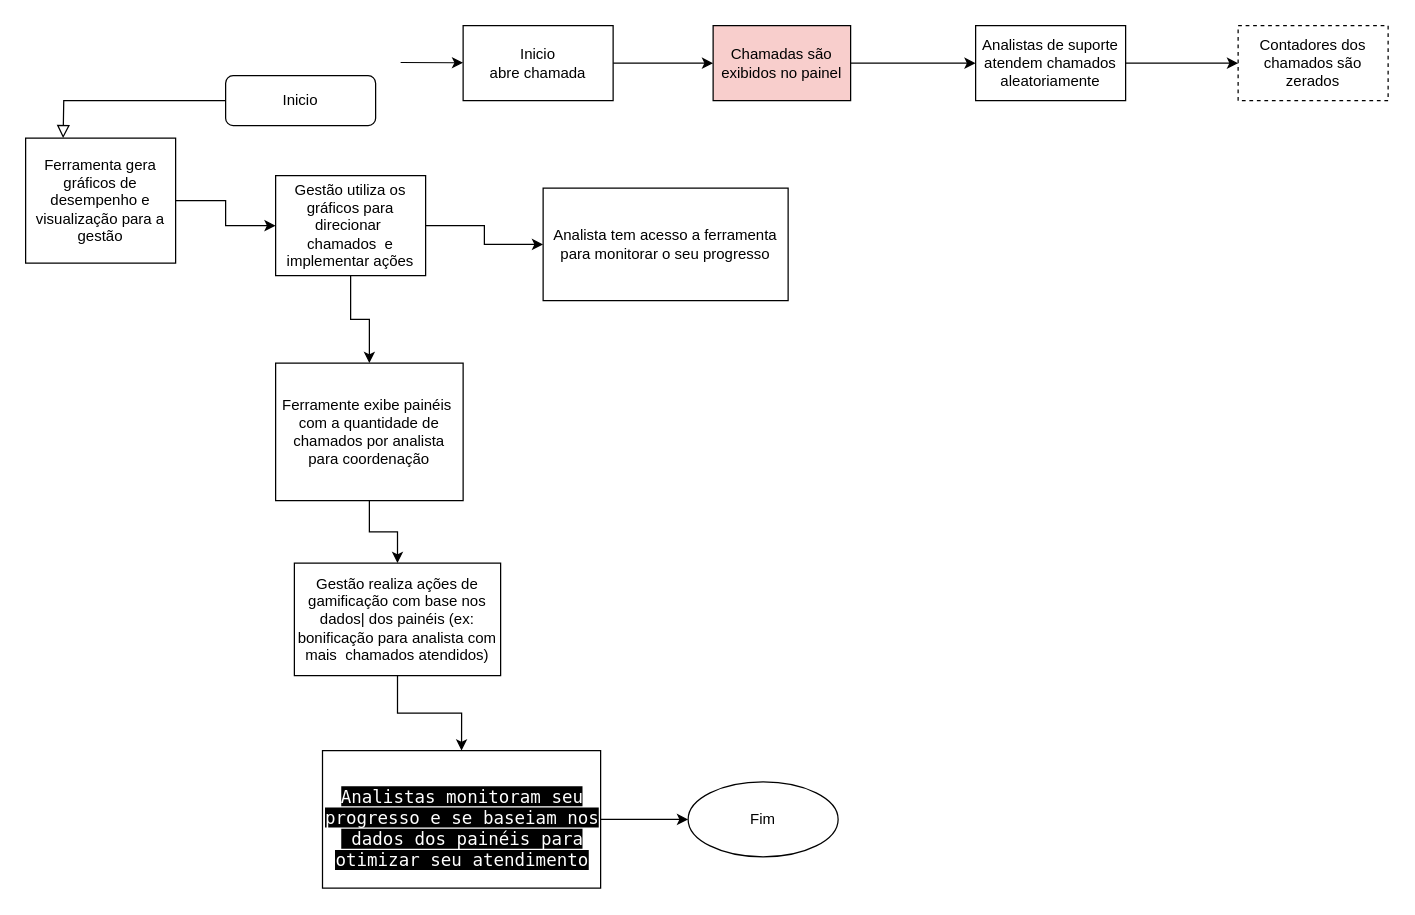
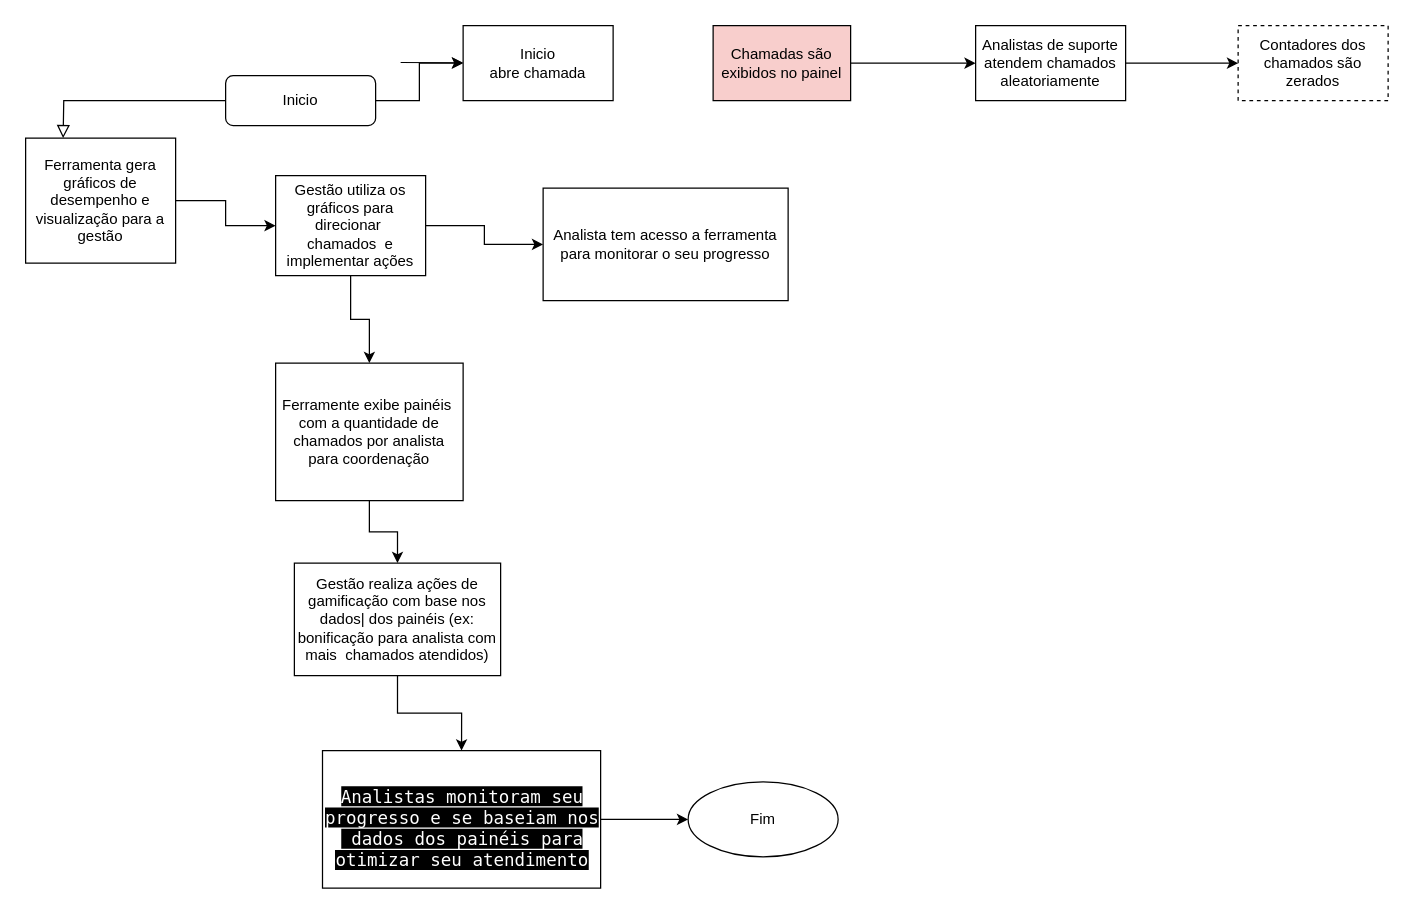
edge "Inicio abre chamada" -> "Chamadas são exibidos no painel": removed
edge "Inicio" -> "Inicio abre chamada": added
